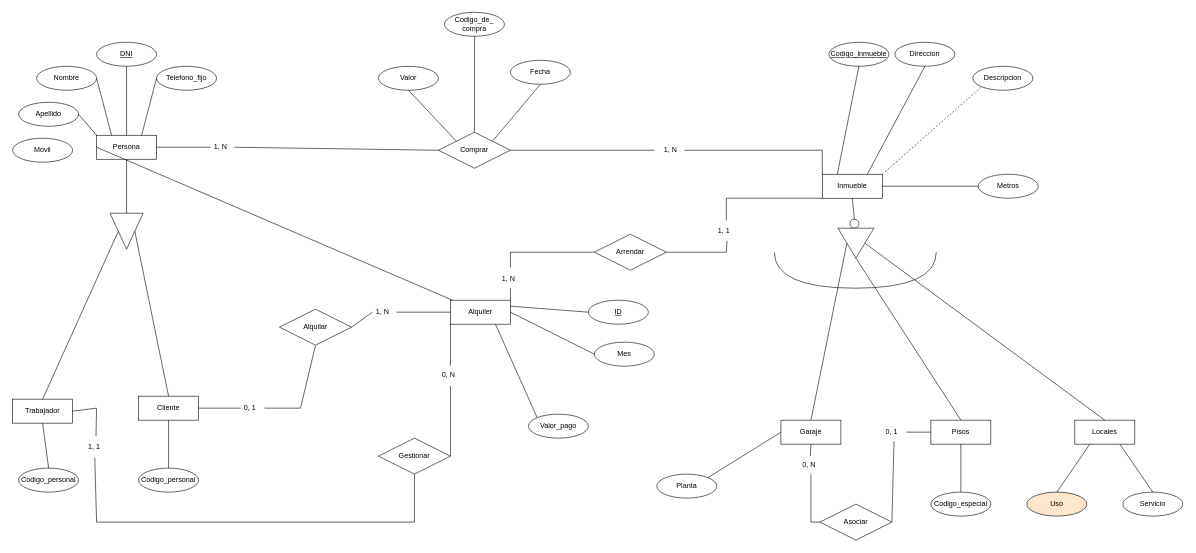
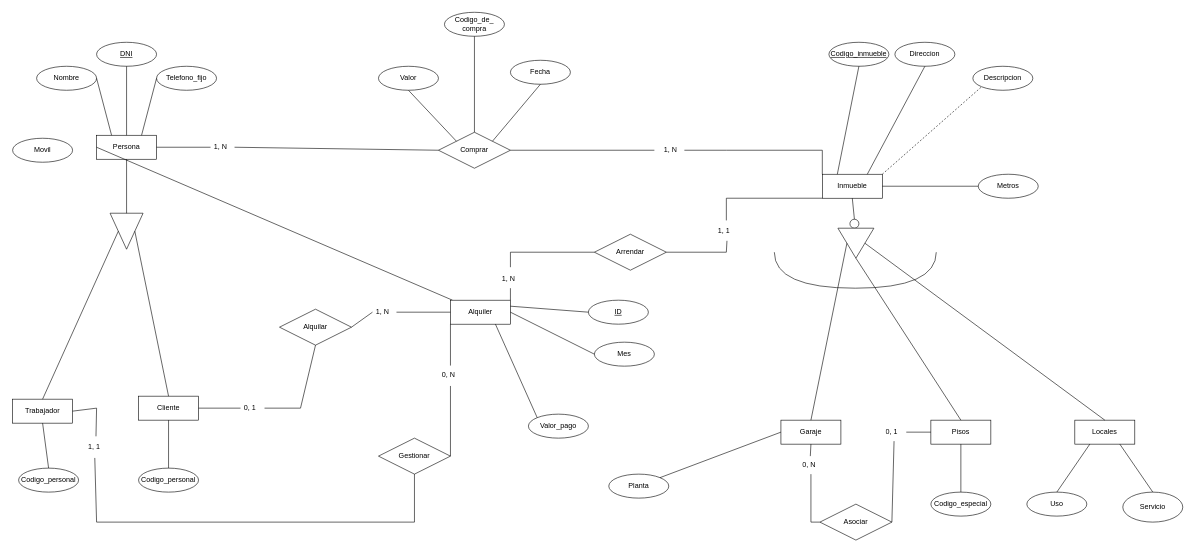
node "Apellido": removed
edge "Apellido" -- "Persona": removed
node "Planta": moved (687, 486) -> (639, 486)
node "Uso": fillcolor #ffe6cc -> #ffffff
node "Servicio": size 60x24 -> 60x30
